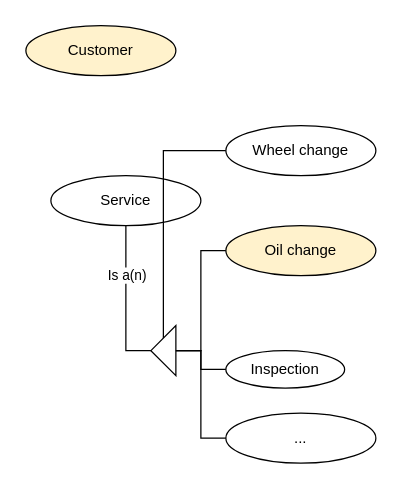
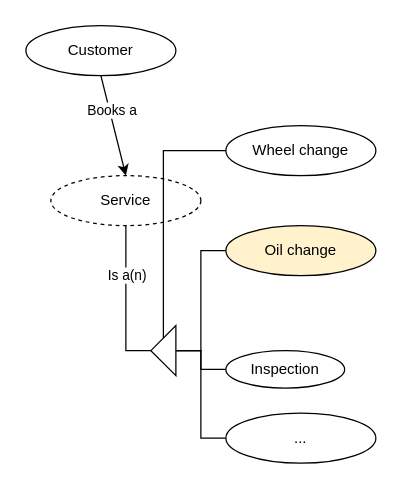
node "Customer": fillcolor #fff2cc -> #ffffff
edge "Customer" -> "Service": added, label "Books a"
node "Service": style solid -> dashed
